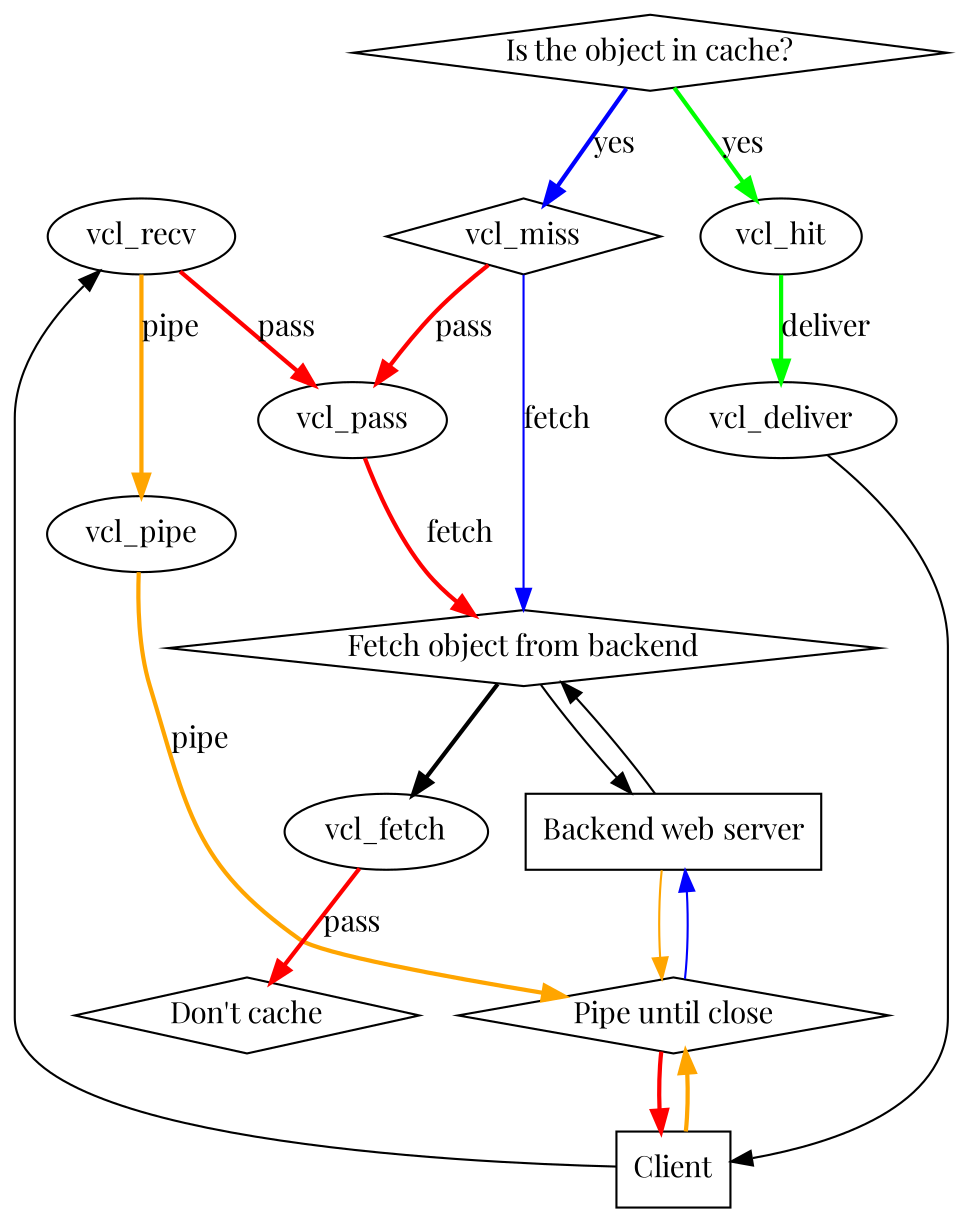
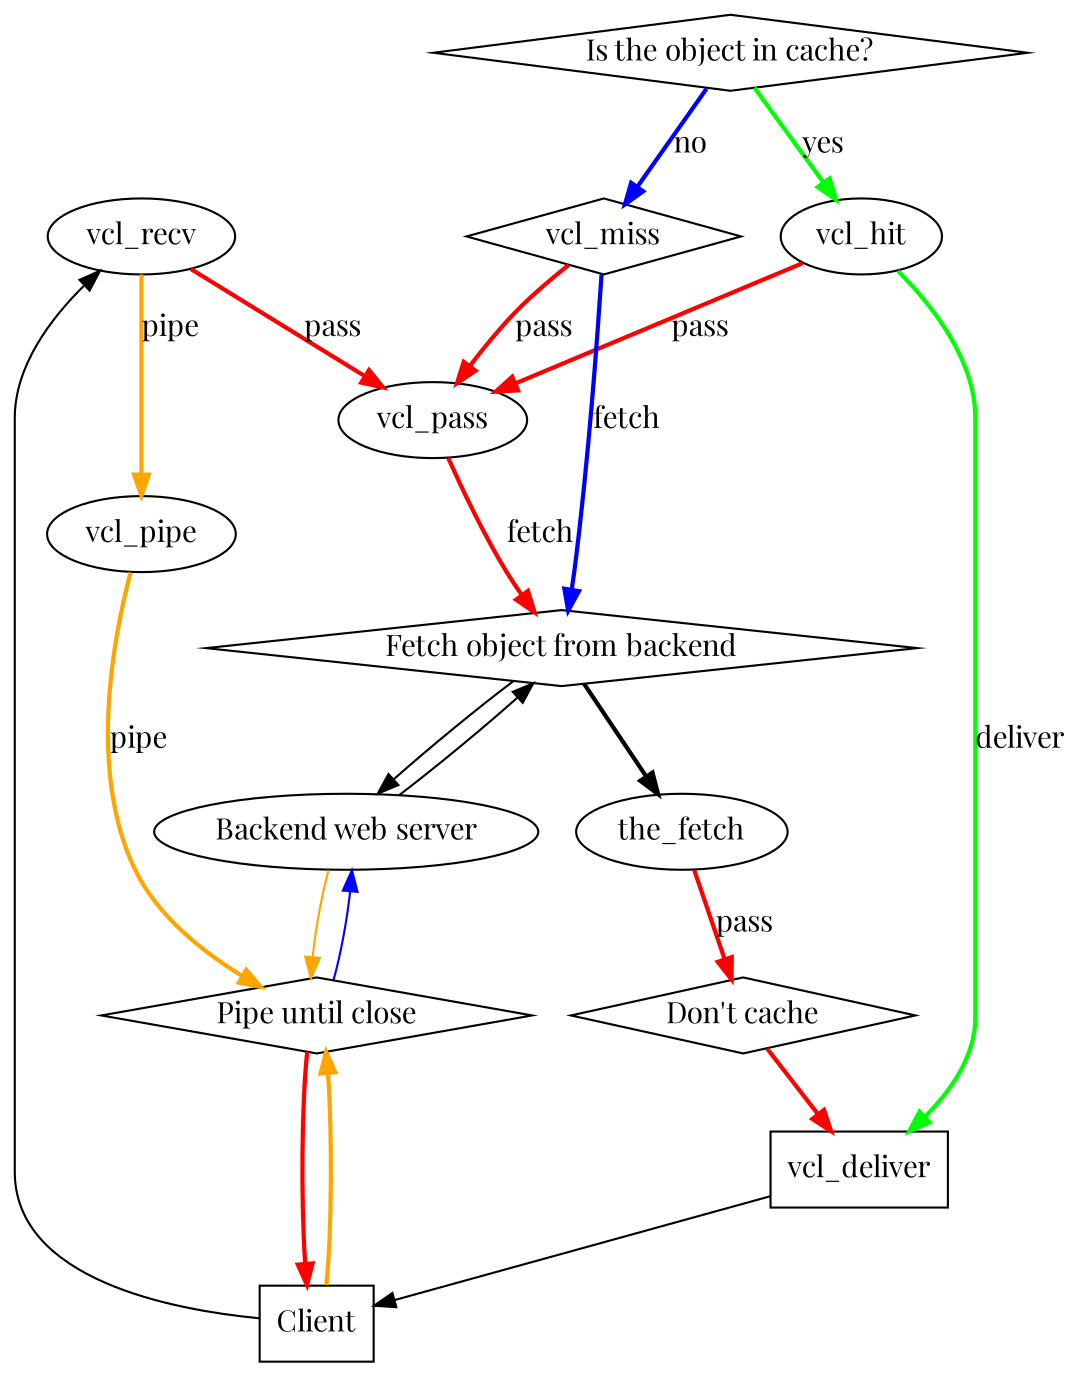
edge "Is the object in cache?" -> "vcl_miss": label "yes" -> "no"
edge "vcl_hit" -> "vcl_pass": added, label "pass"
node "vcl_deliver": shape ellipse -> box
edge "vcl_miss" -> "Fetch object from backend": style solid -> bold
node "vcl_fetch": label "vcl_fetch" -> "the_fetch"
node "Backend web server": shape box -> ellipse
edge "Don't cache" -> "vcl_deliver": added
